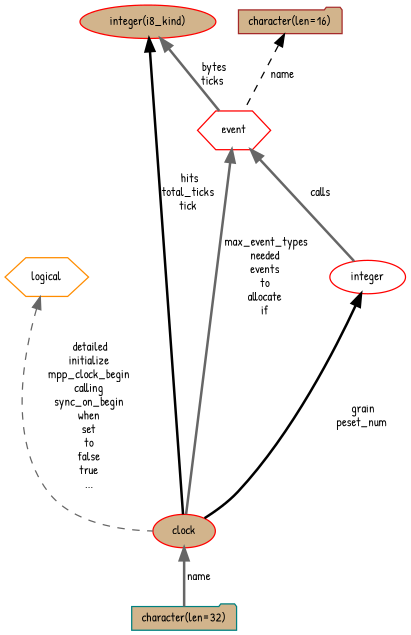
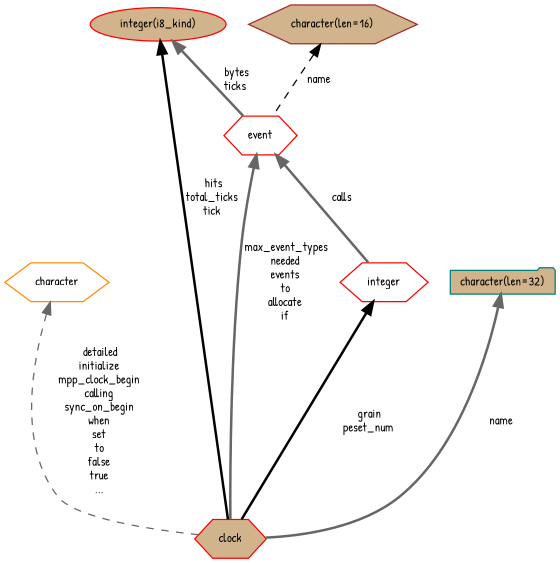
node "character(len=16)": shape folder -> hexagon
node "logical": label "logical" -> "character"
node "integer": shape ellipse -> hexagon
node "clock": shape ellipse -> hexagon
edge "character(len=32)" -> "clock": reversed
